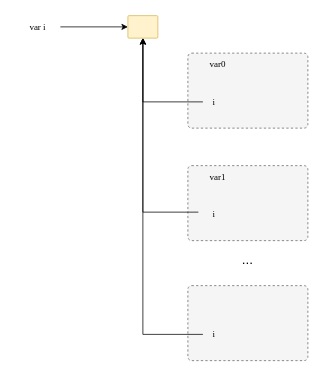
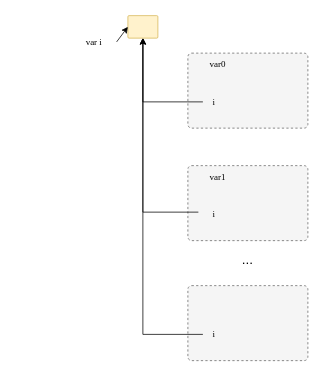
node "var i": moved (38, 27) -> (94, 42)
